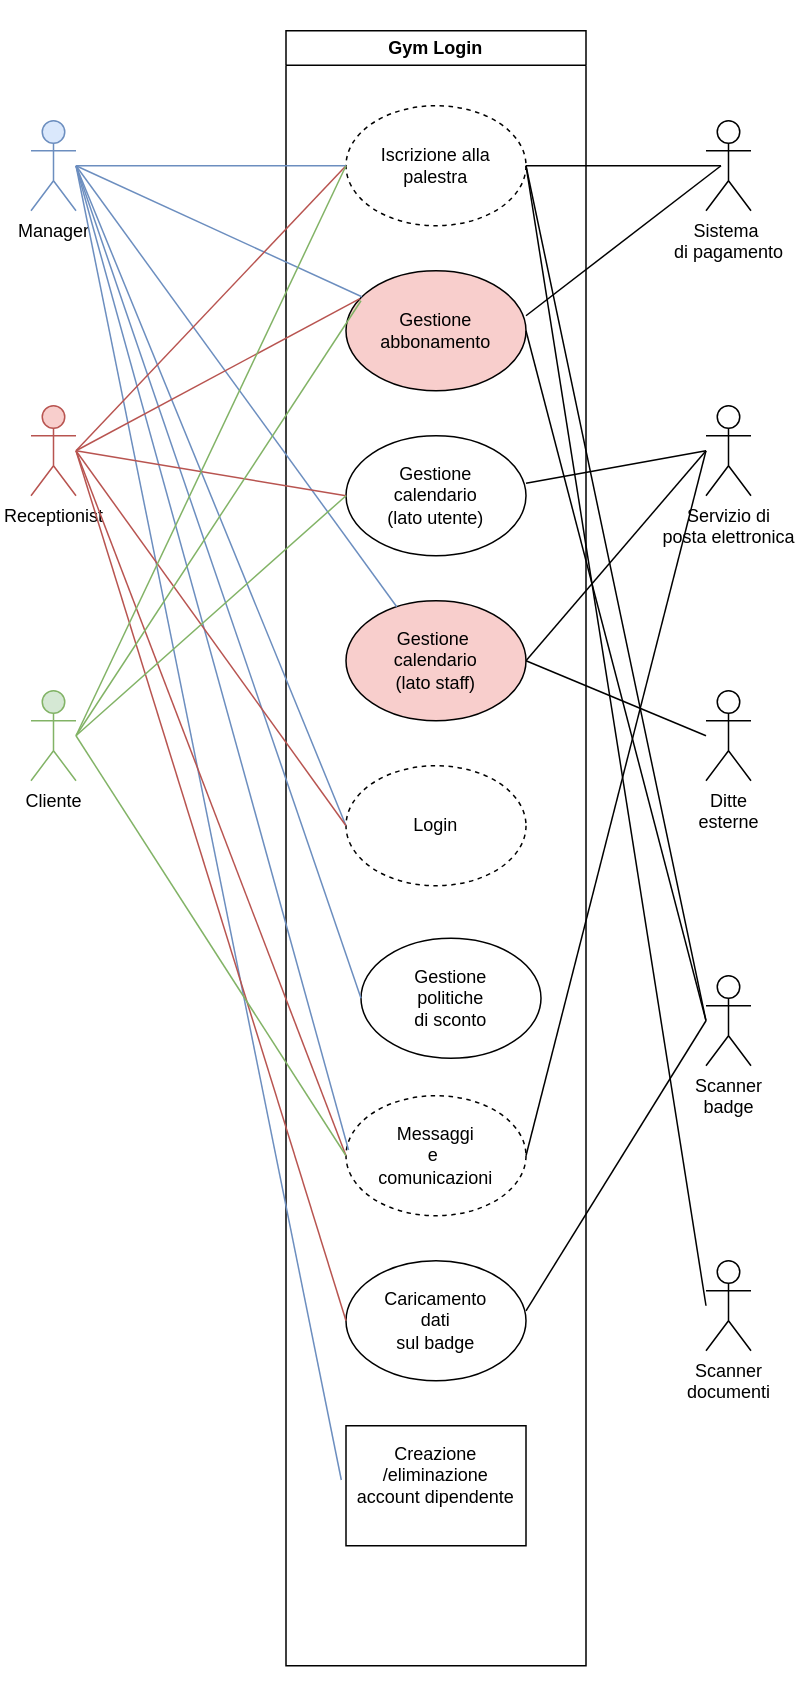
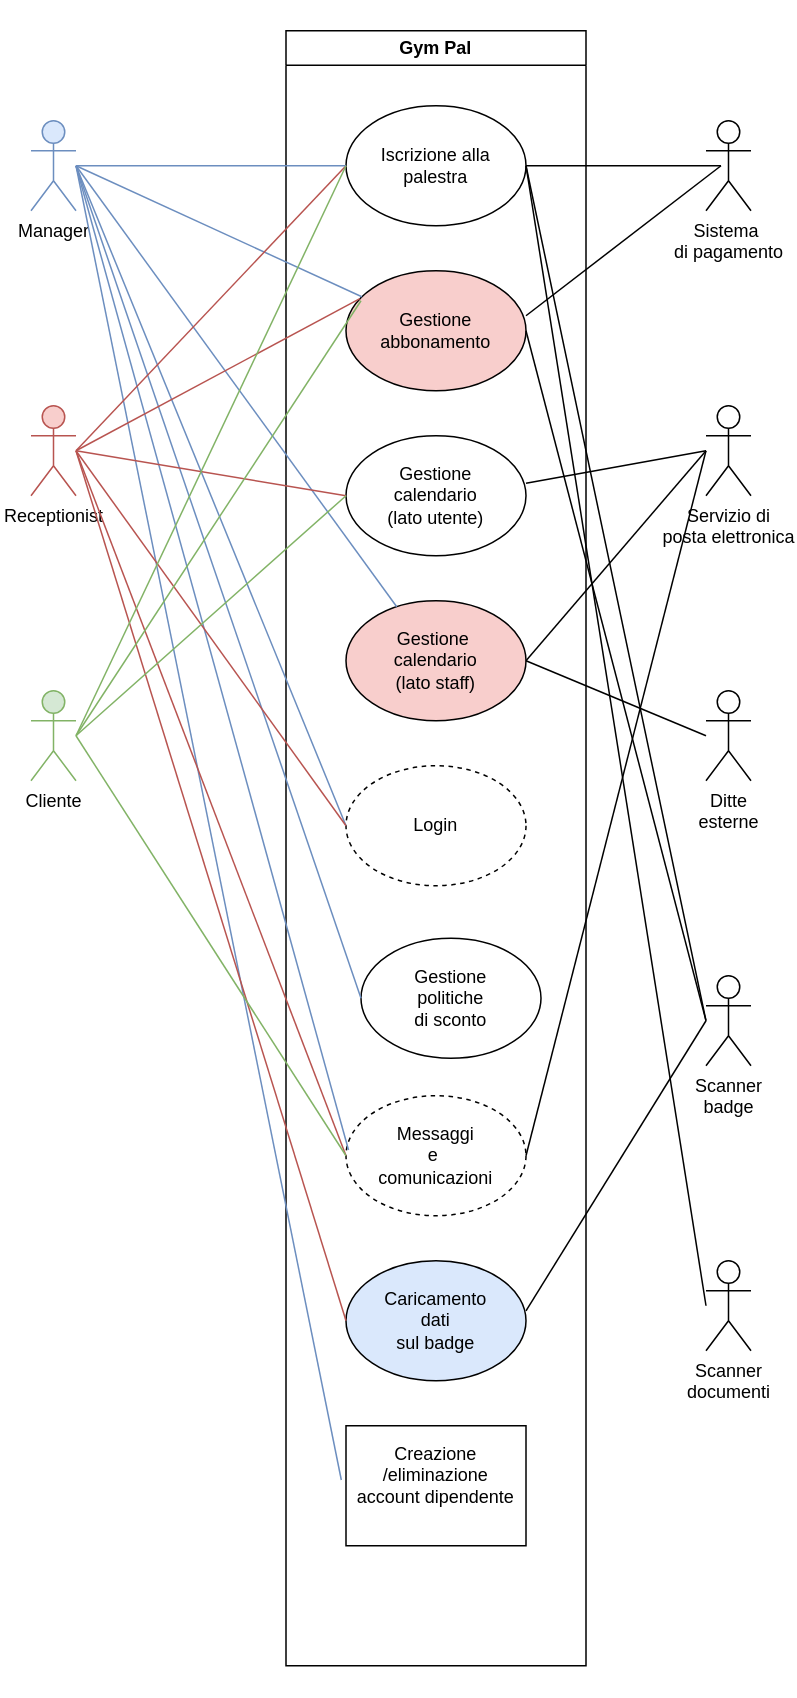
node "Gym Login": label "Gym Login" -> "Gym Pal"
node "Iscrizione alla palestra": style dashed -> solid
node "Caricamento dati sul badge": fillcolor #ffffff -> #dae8fc
